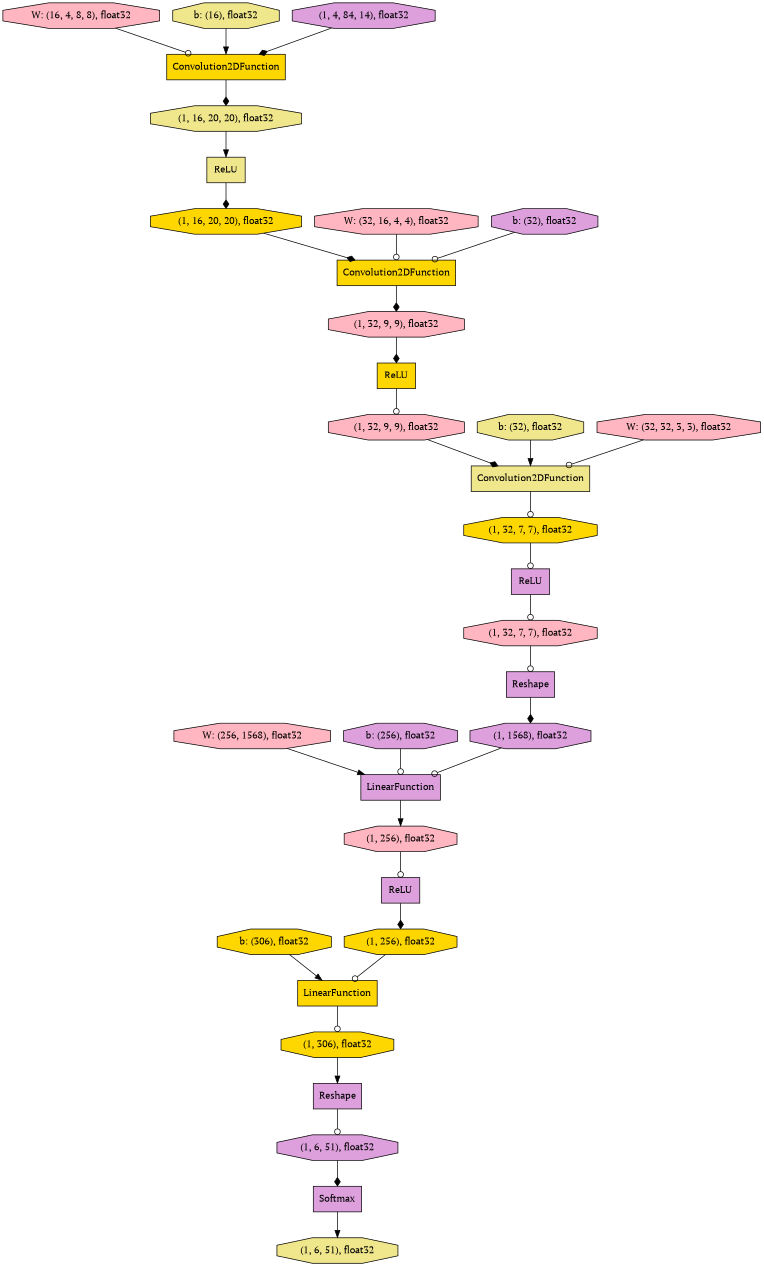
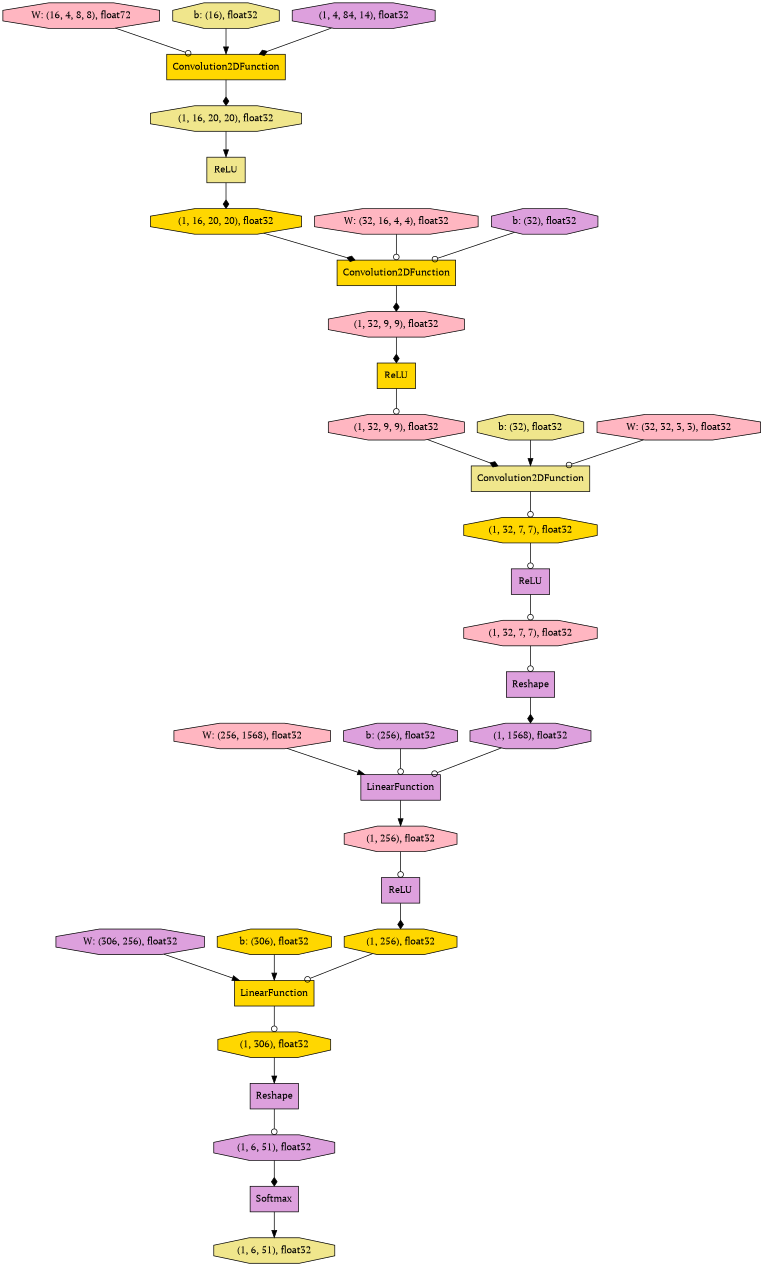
node "W: (16, 4, 8, 8), float32": label "W: (16, 4, 8, 8), float32" -> "W: (16, 4, 8, 8), float72"
node "W: (306, 256), float32": added
